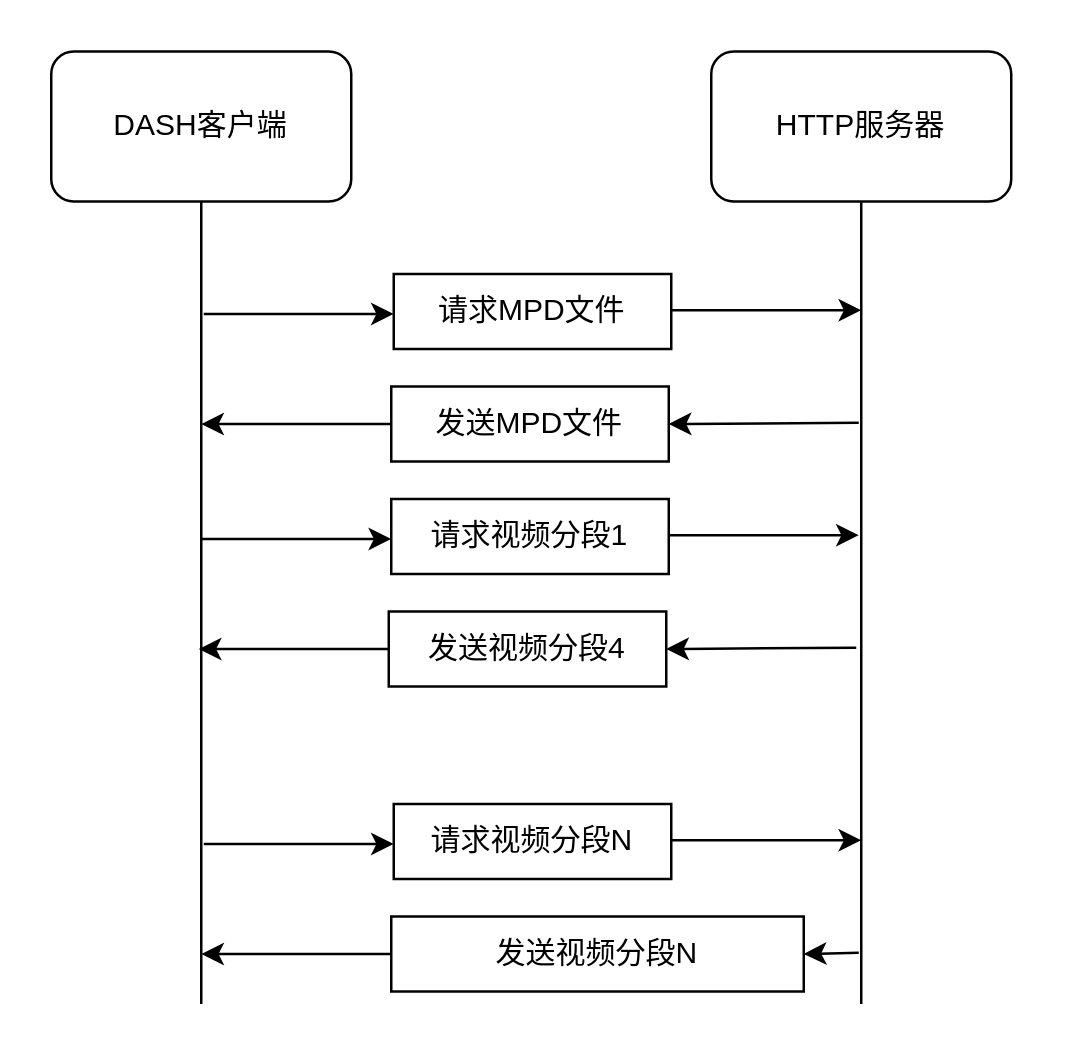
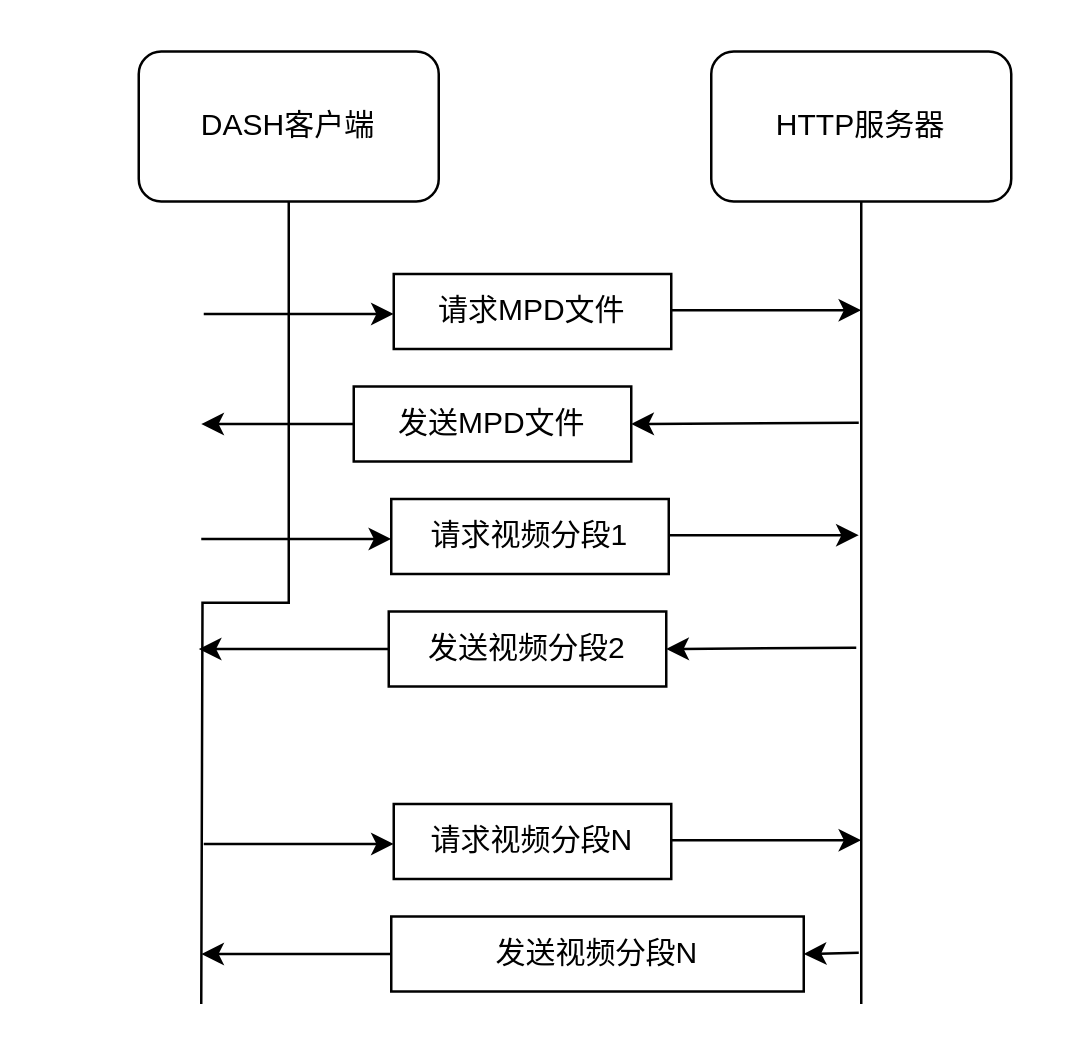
node "DASH客户端": moved (201, 126) -> (289, 126)
node "发送MPD文件": moved (530, 424) -> (493, 424)
node "发送视频分段4": label "发送视频分段4" -> "发送视频分段2"
